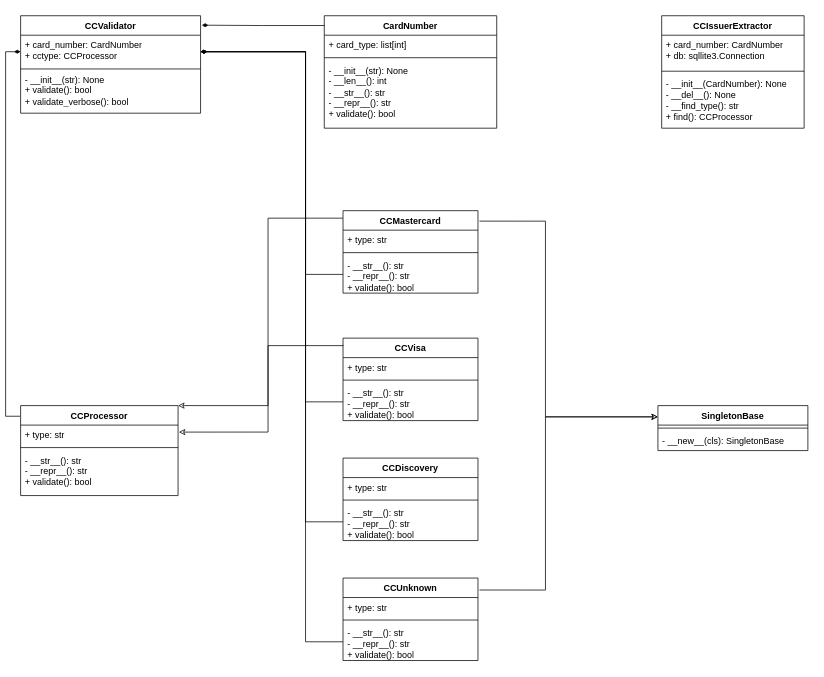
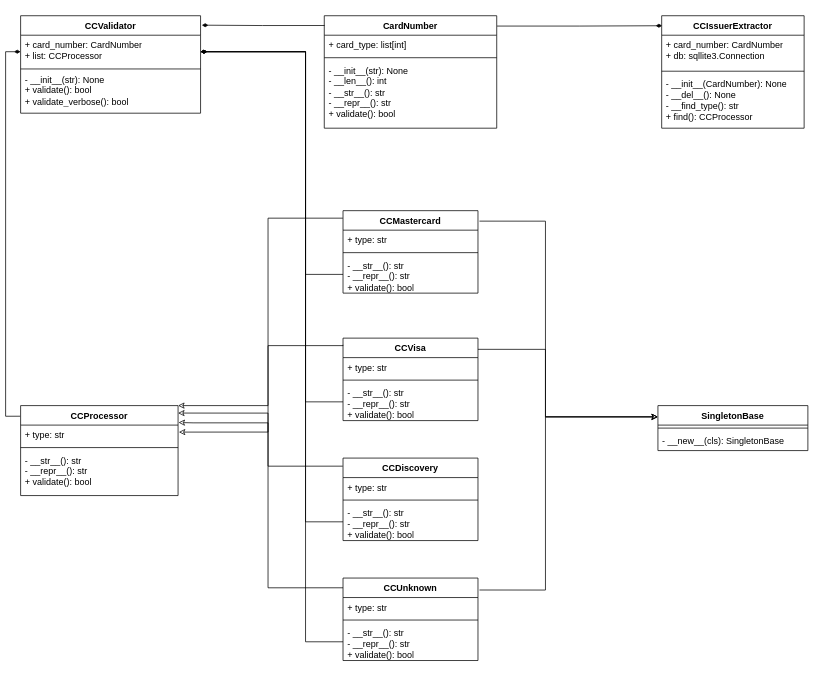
edge "CardNumber" -> "CCIssuerExtractor": added
node "+ card_number: CardNumber + cctype: CCProcessor": label "+ card_number: CardNumber + cctype: CCProcessor" -> "+ card_number: CardNumber + list: CCProcessor"
edge "CCVisa" -> "SingletonBase": added
edge "CCDiscovery" -> "CCProcessor": added
edge "CCUnknown" -> "CCProcessor": added
